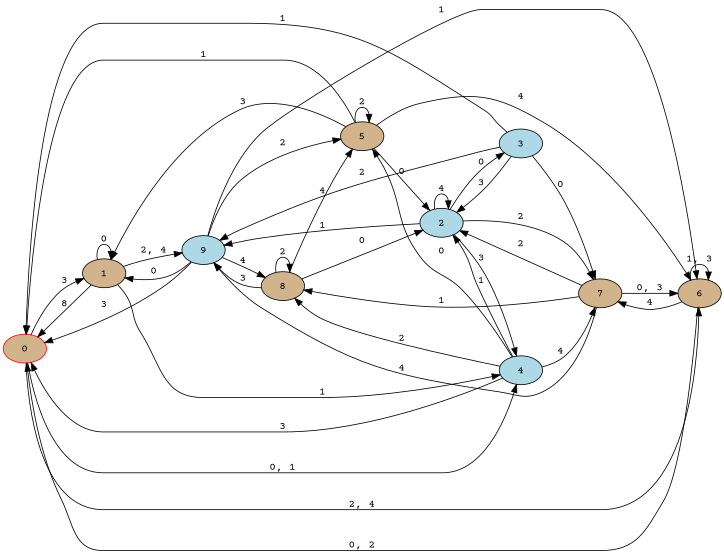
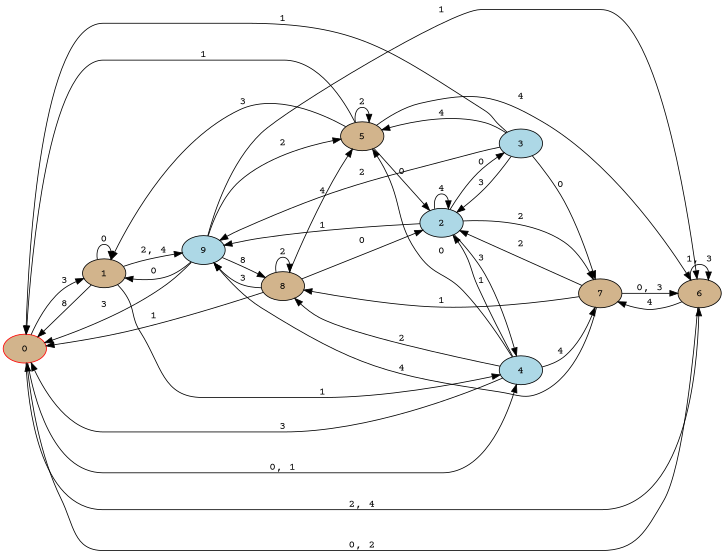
edge "3" -> "5": added, label "4"
edge "9" -> "8": label "4" -> "8"
edge "8" -> "0": added, label "1"
